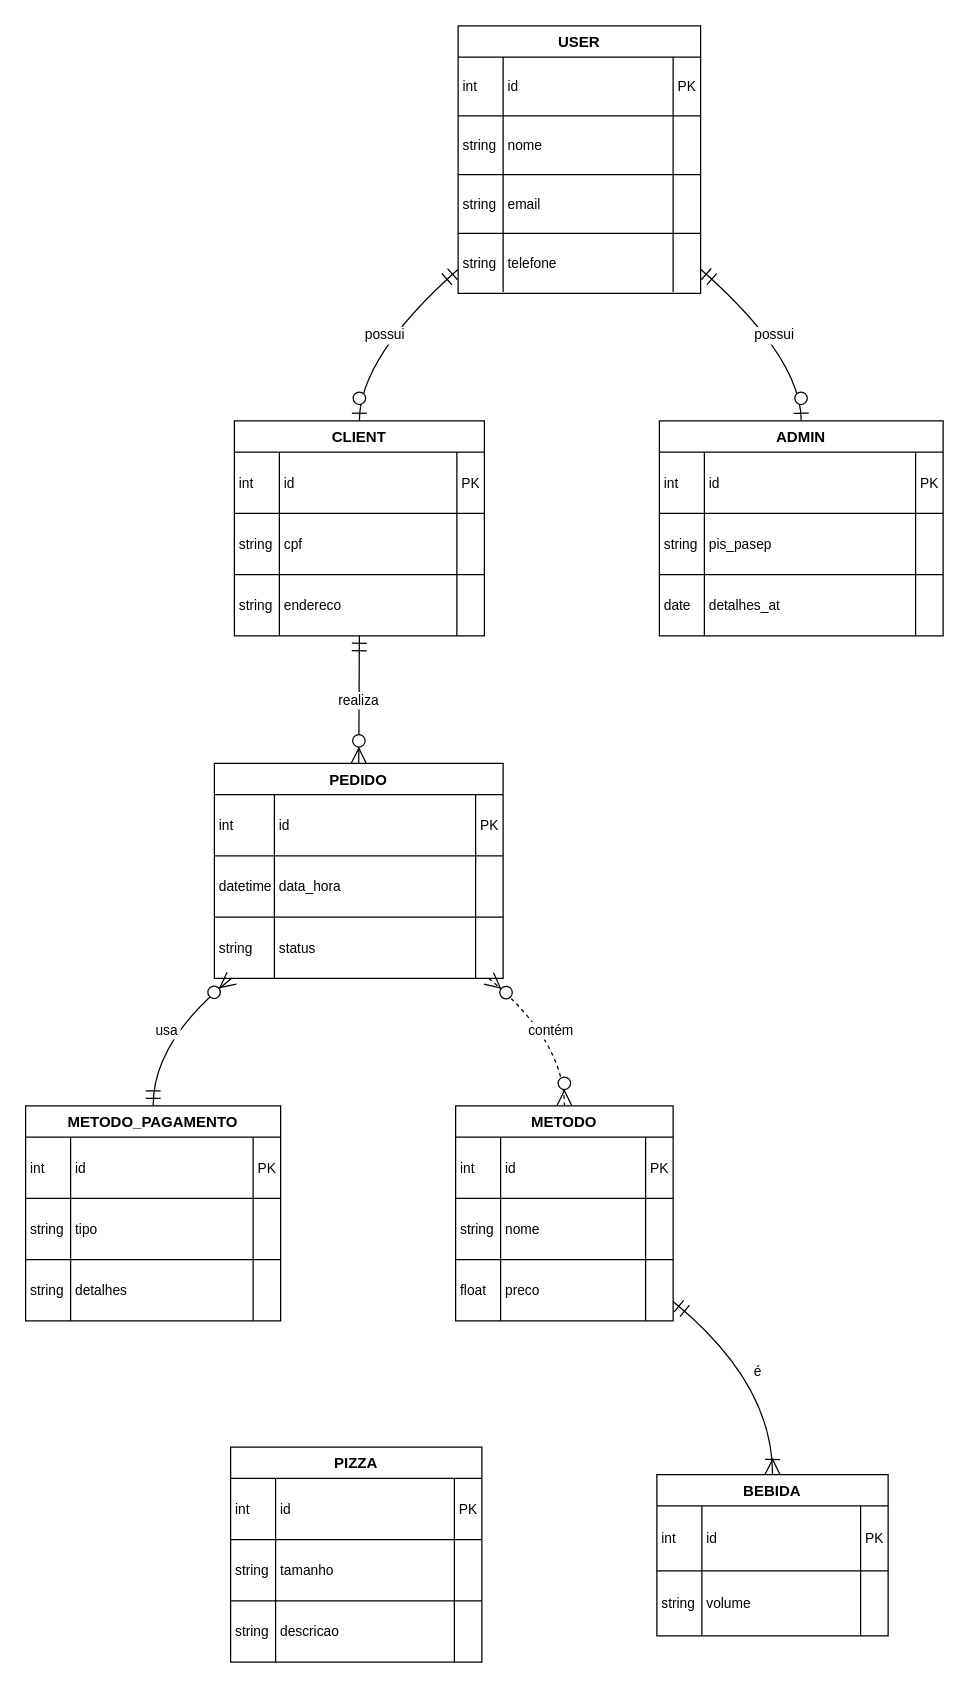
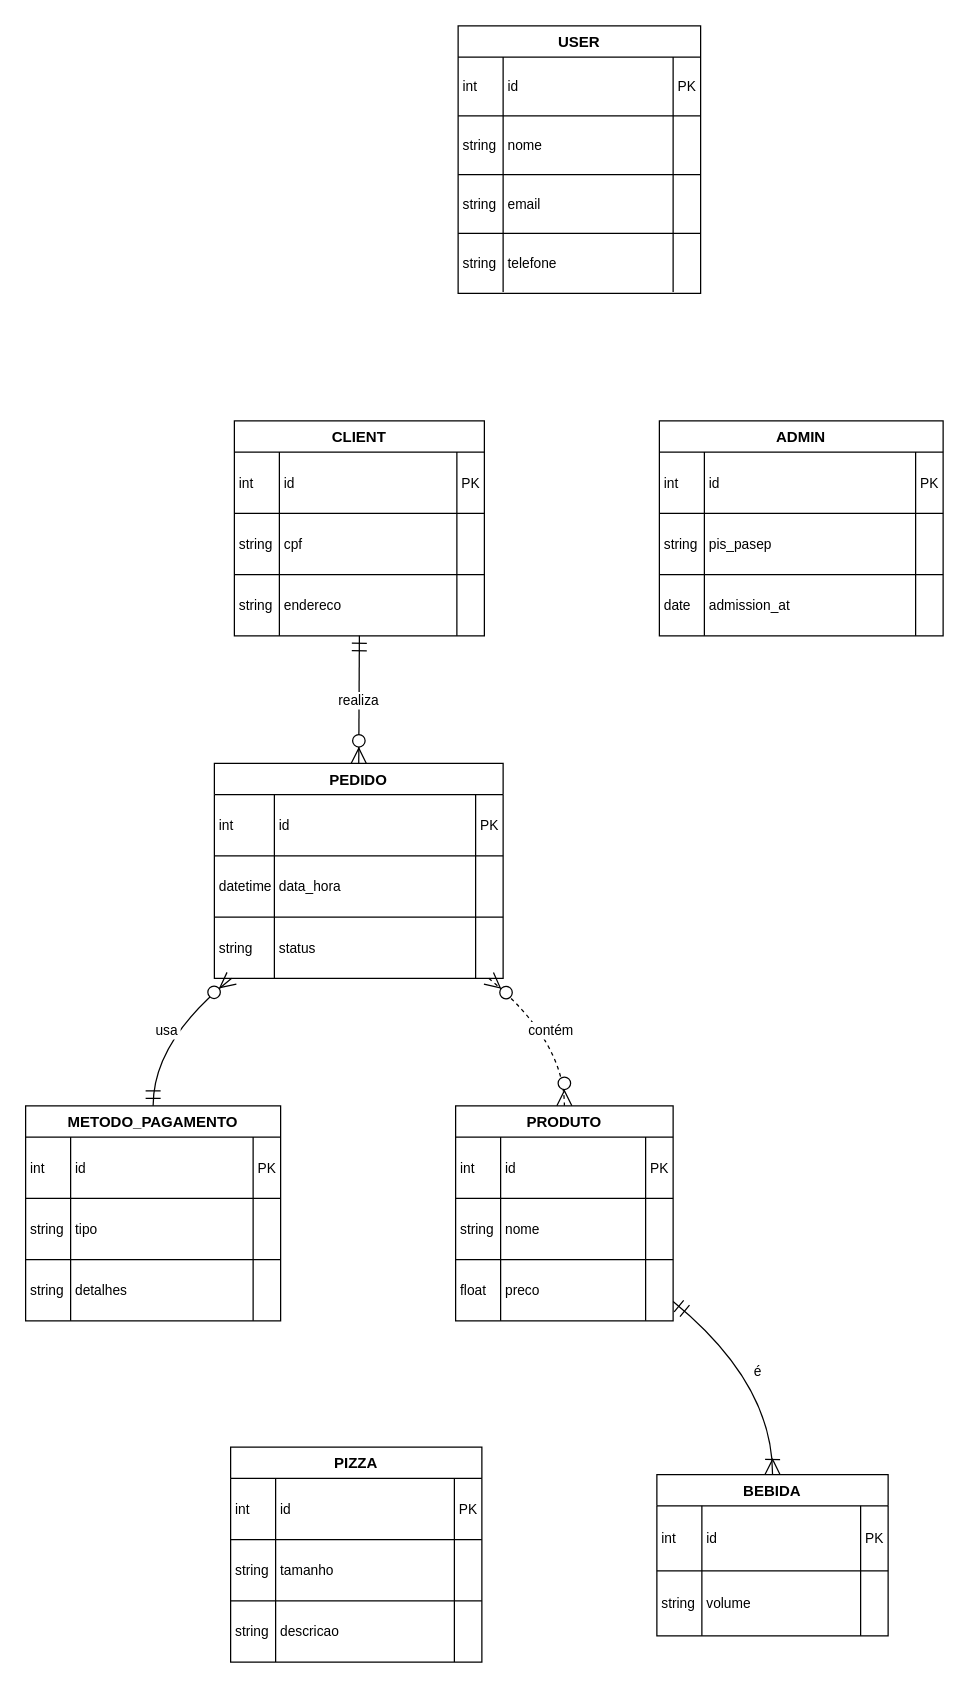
edge "USER" -- "CLIENT": removed, label "possui"
edge "USER" -- "ADMIN": removed, label "possui"
node "detalhes_at": label "detalhes_at" -> "admission_at"
node "METODO": label "METODO" -> "PRODUTO"
